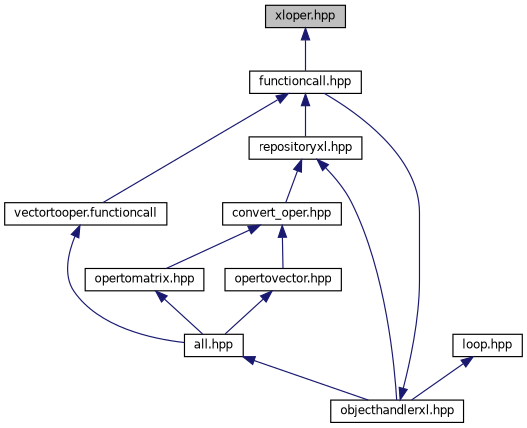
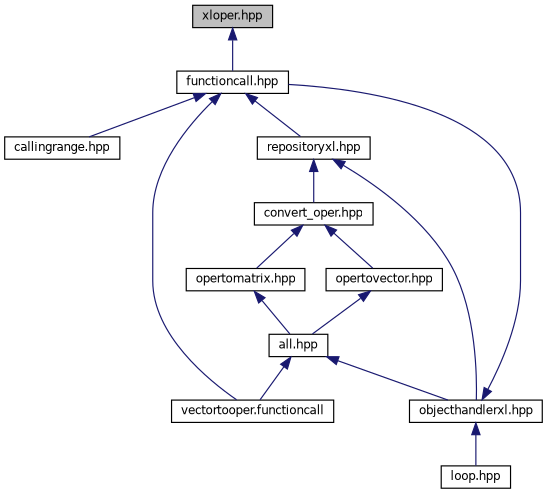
node "callingrange.hpp": added
edge "all.hpp" -> "vectortooper.functioncall": reversed
edge "objecthandlerxl.hpp" -> "loop.hpp": reversed
